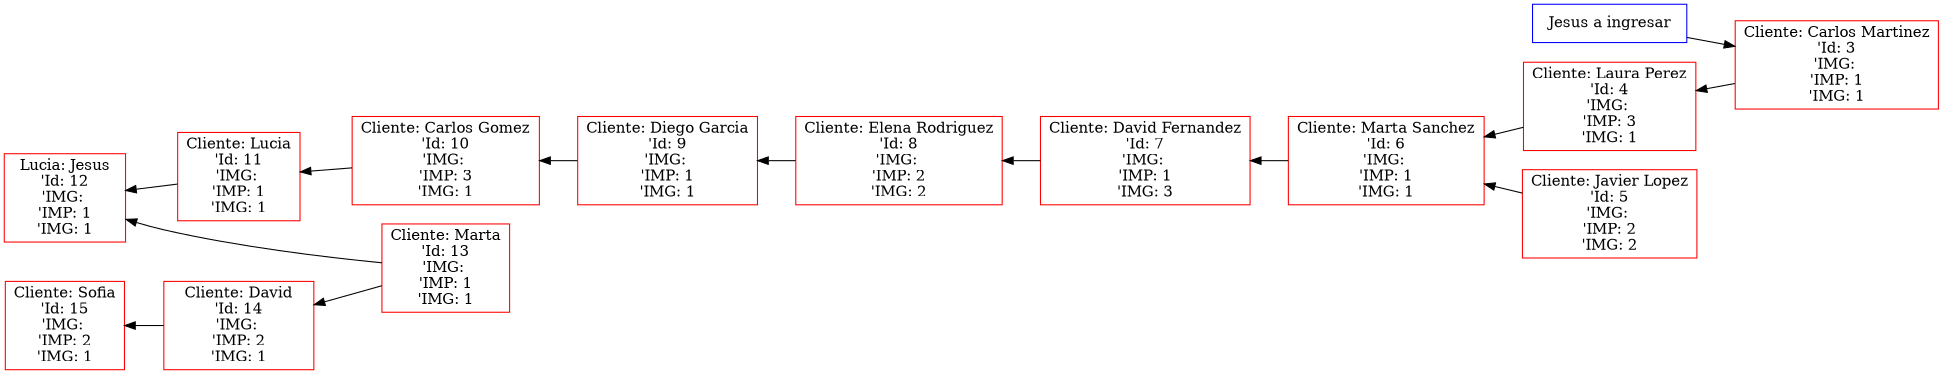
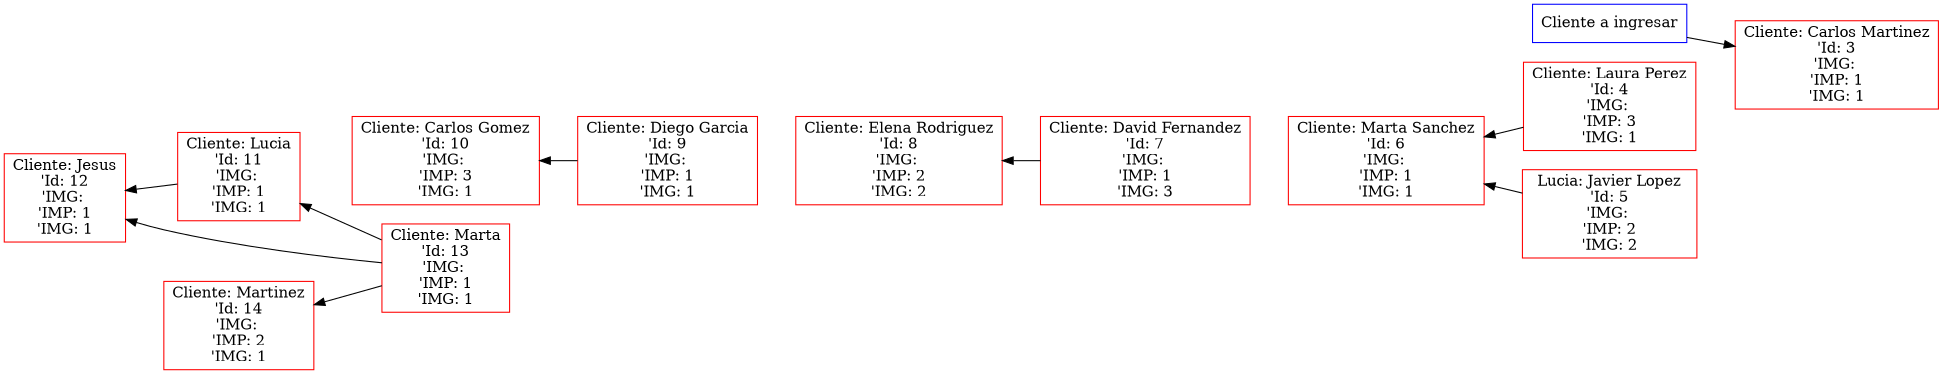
node "Jesus a ingresar": label "Jesus a ingresar" -> "Cliente a ingresar"
edge "Cliente: Carlos Martinez 'Id: 3 'IMG: 'IMP: 1 'IMG: 1" -> "Cliente: Laura Perez 'Id: 4 'IMG: 'IMP: 3 'IMG: 1": removed
edge "Cliente: Elena Rodriguez 'Id: 8 'IMG: 'IMP: 2 'IMG: 2" -> "Cliente: Diego Garcia 'Id: 9 'IMG: 'IMP: 1 'IMG: 1": removed
edge "Cliente: Marta Sanchez 'Id: 6 'IMG: 'IMP: 1 'IMG: 1" -> "Cliente: David Fernandez 'Id: 7 'IMG: 'IMP: 1 'IMG: 3": removed
edge "Cliente: Carlos Gomez 'Id: 10 'IMG: 'IMP: 3 'IMG: 1" -> "Cliente: Lucia 'Id: 11 'IMG: 'IMP: 1 'IMG: 1": now "Cliente: Marta 'Id: 13 'IMG: 'IMP: 1 'IMG: 1" -> "Cliente: Lucia 'Id: 11 'IMG: 'IMP: 1 'IMG: 1"
node "Lucia: Jesus 'Id: 12 'IMG: 'IMP: 1 'IMG: 1": label "Lucia: Jesus 'Id: 12 'IMG: 'IMP: 1 'IMG: 1" -> "Cliente: Jesus 'Id: 12 'IMG: 'IMP: 1 'IMG: 1"
node "Cliente: Javier Lopez 'Id: 5 'IMG: 'IMP: 2 'IMG: 2": label "Cliente: Javier Lopez 'Id: 5 'IMG: 'IMP: 2 'IMG: 2" -> "Lucia: Javier Lopez 'Id: 5 'IMG: 'IMP: 2 'IMG: 2"
node "Cliente: Sofia 'Id: 15 'IMG: 'IMP: 2 'IMG: 1": removed
node "Cliente: David 'Id: 14 'IMG: 'IMP: 2 'IMG: 1": label "Cliente: David 'Id: 14 'IMG: 'IMP: 2 'IMG: 1" -> "Cliente: Martinez 'Id: 14 'IMG: 'IMP: 2 'IMG: 1"
